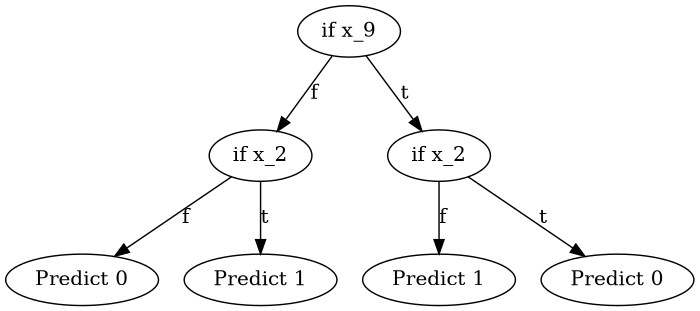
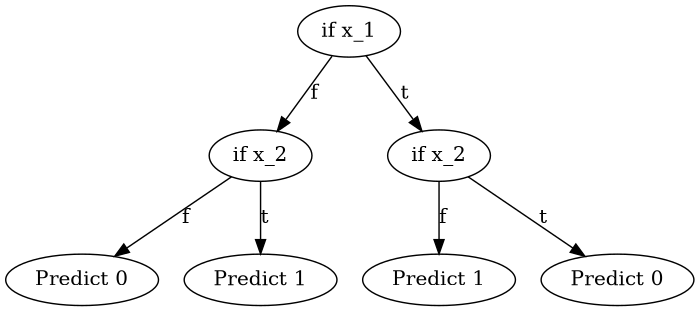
node "if x_9": label "if x_9" -> "if x_1"
